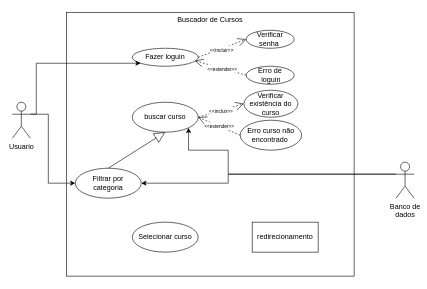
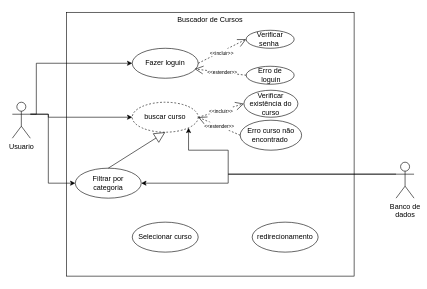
node "Fazer loguin": size 66x18 -> 66x30
edge "Usuario" -> "buscar curso": added
node "buscar curso": style solid -> dashed
node "redirecionamento": shape rectangle -> ellipse
